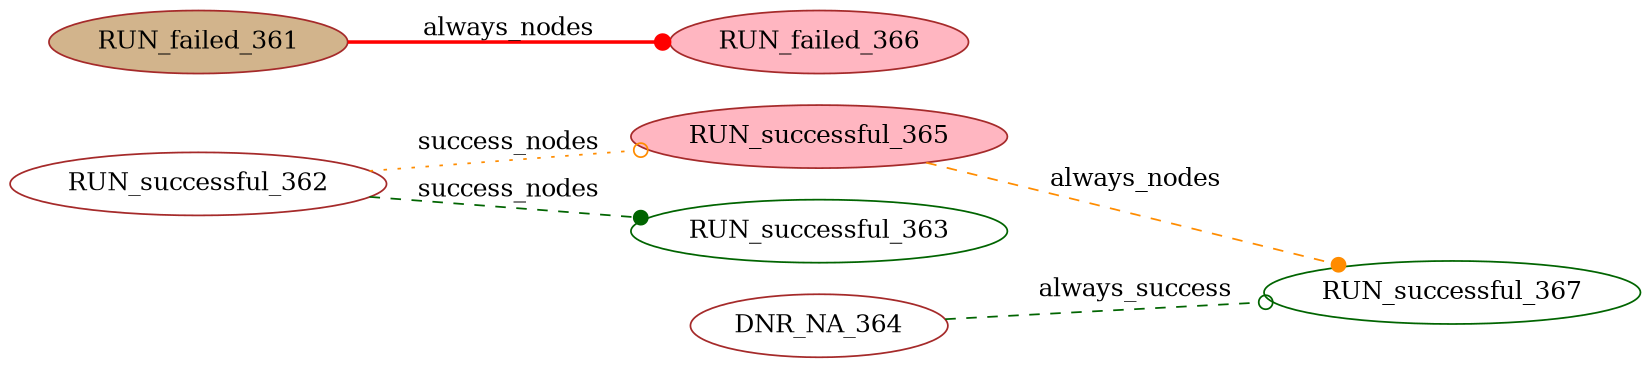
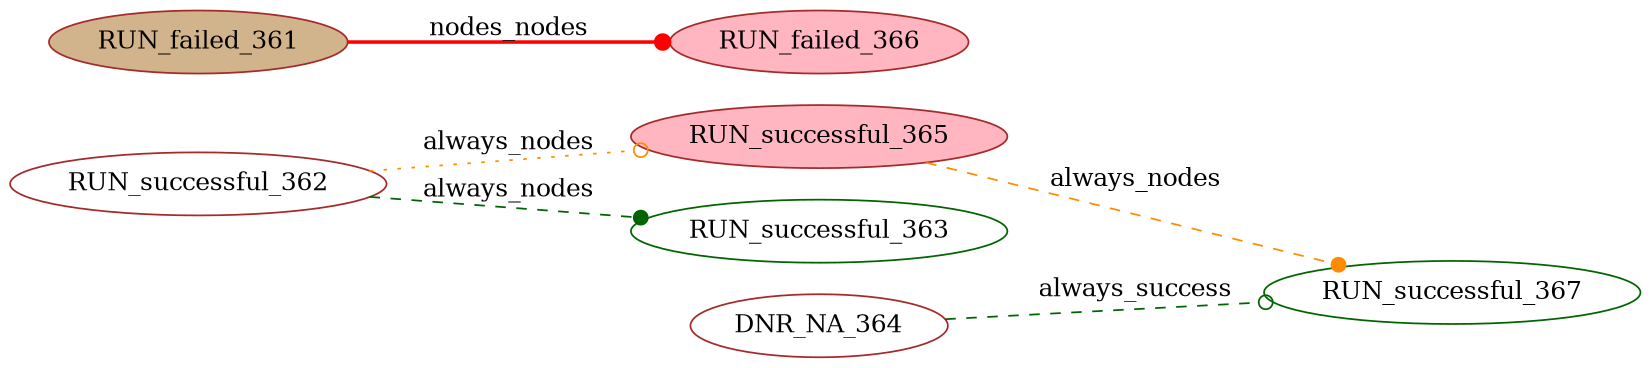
edge "RUN_failed_361" -> "RUN_failed_366": label "always_nodes" -> "nodes_nodes"
edge "RUN_successful_362" -> "RUN_successful_365": label "success_nodes" -> "always_nodes"
edge "RUN_successful_362" -> "RUN_successful_363": label "success_nodes" -> "always_nodes"
